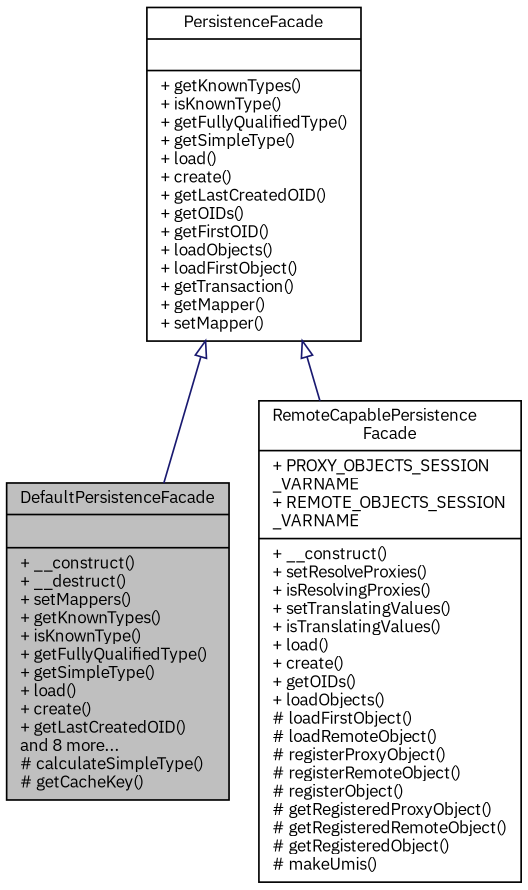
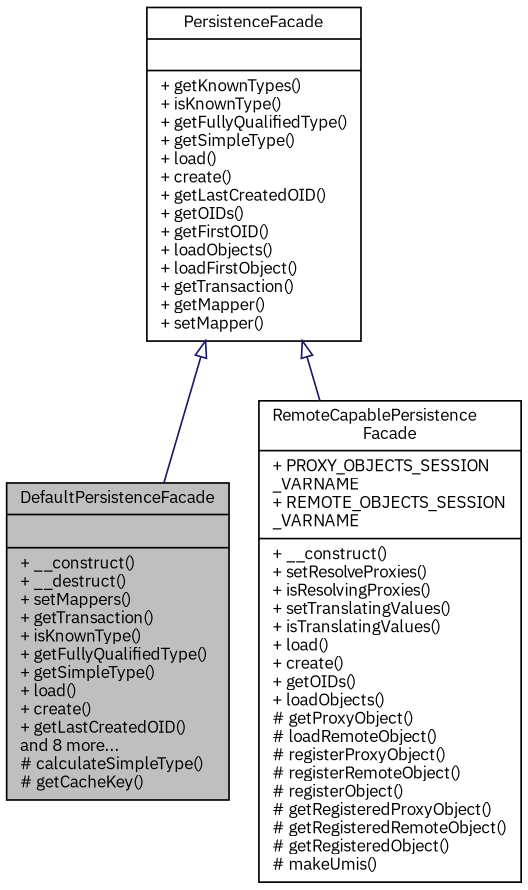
node "DefaultPersistenceFacade": text "+ getKnownTypes()" -> "+ getTransaction()"
node "RemoteCapablePersistence": text "# loadFirstObject()" -> "# getProxyObject()"
